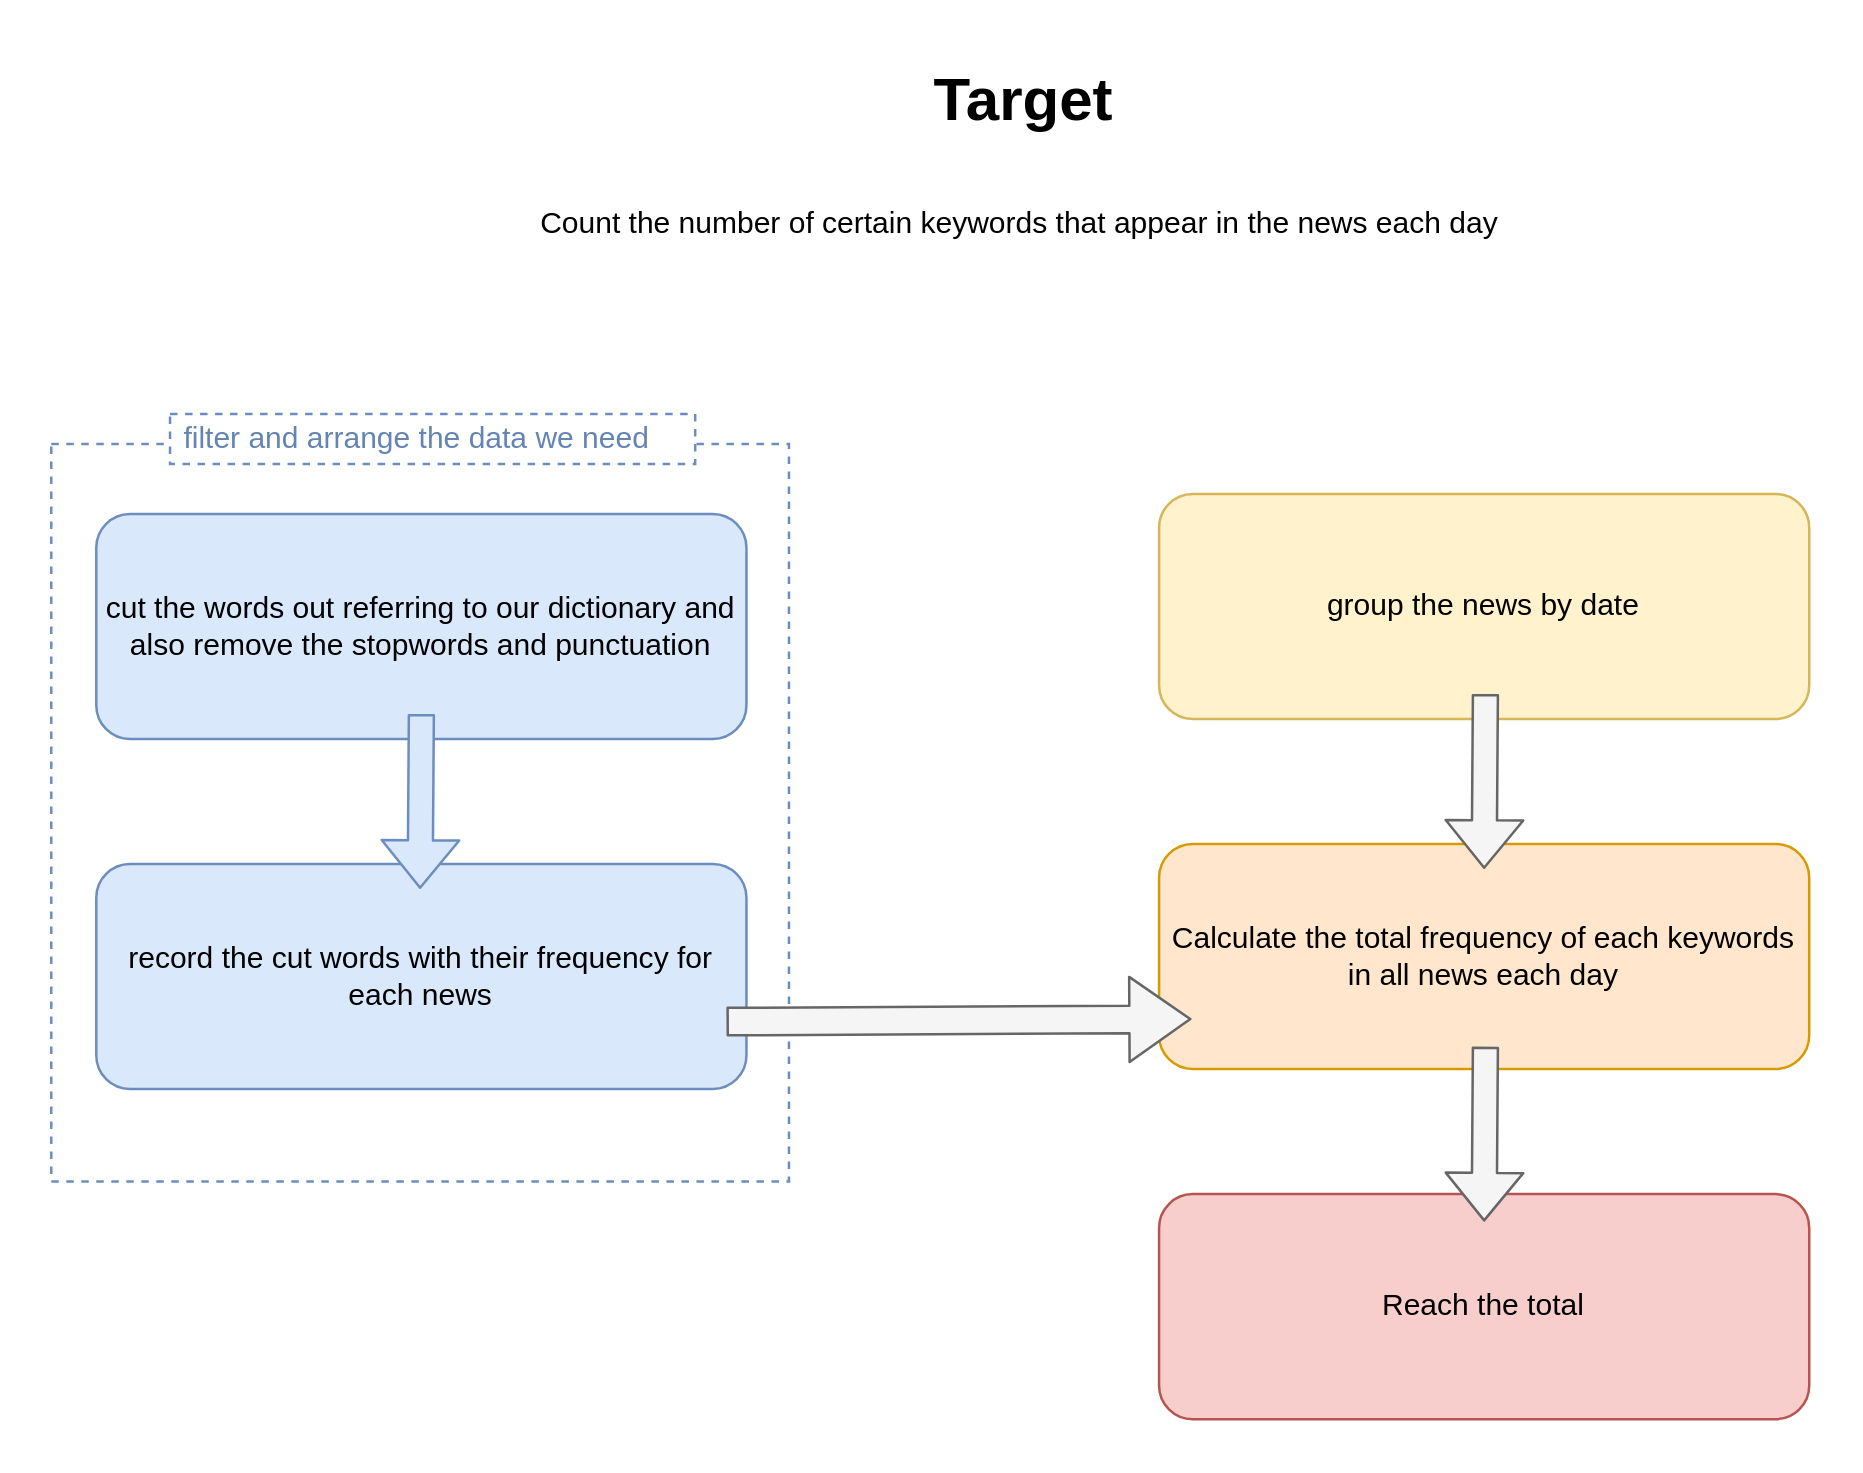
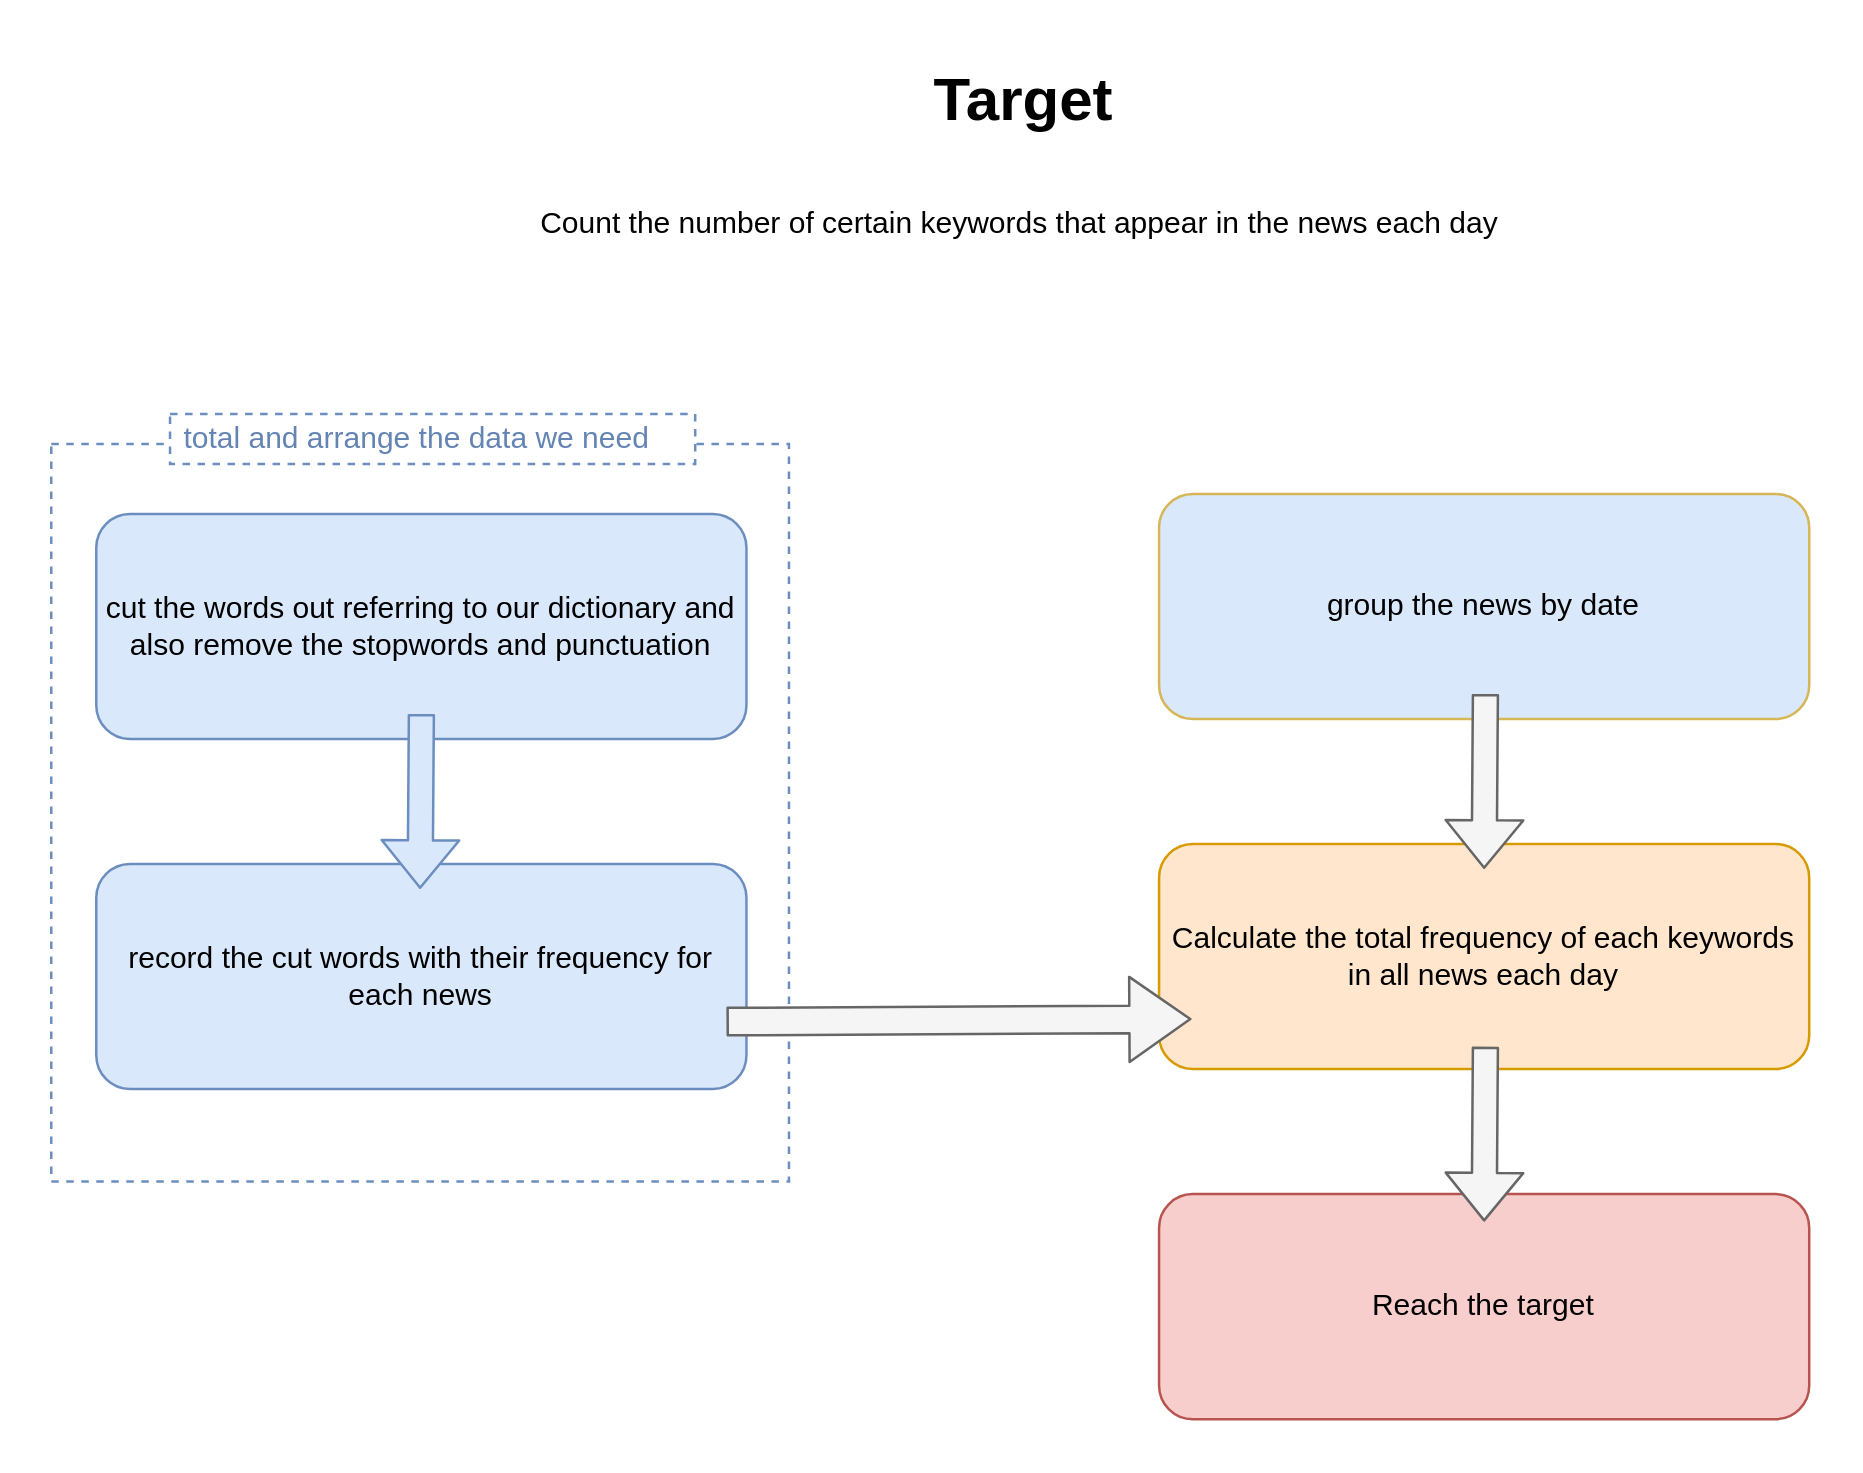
node "filter and arrange the data we need": label "filter and arrange the data we need" -> "total and arrange the data we need"
node "group the news by date": fillcolor #fff2cc -> #dae8fc
node "Reach the total": label "Reach the total" -> "Reach the target"
